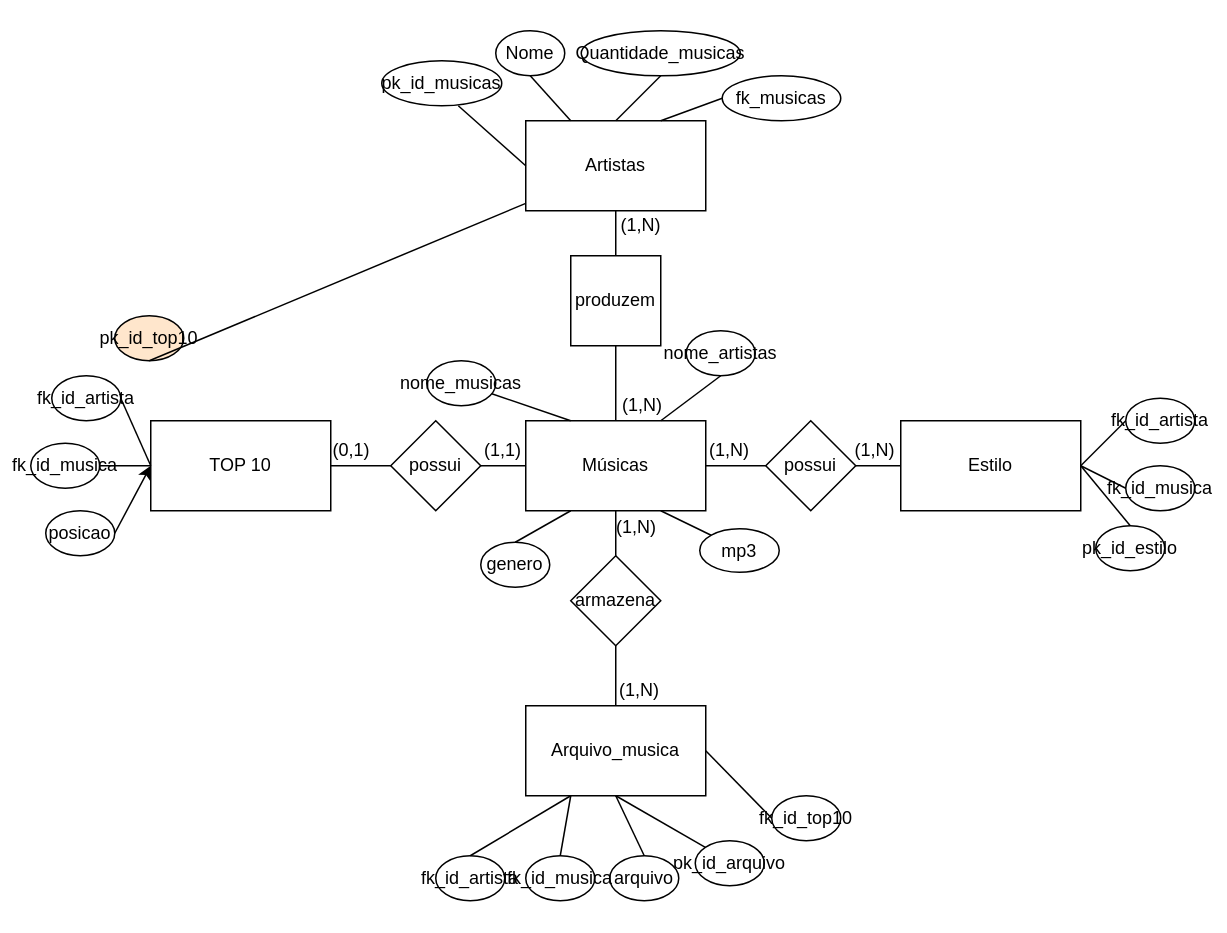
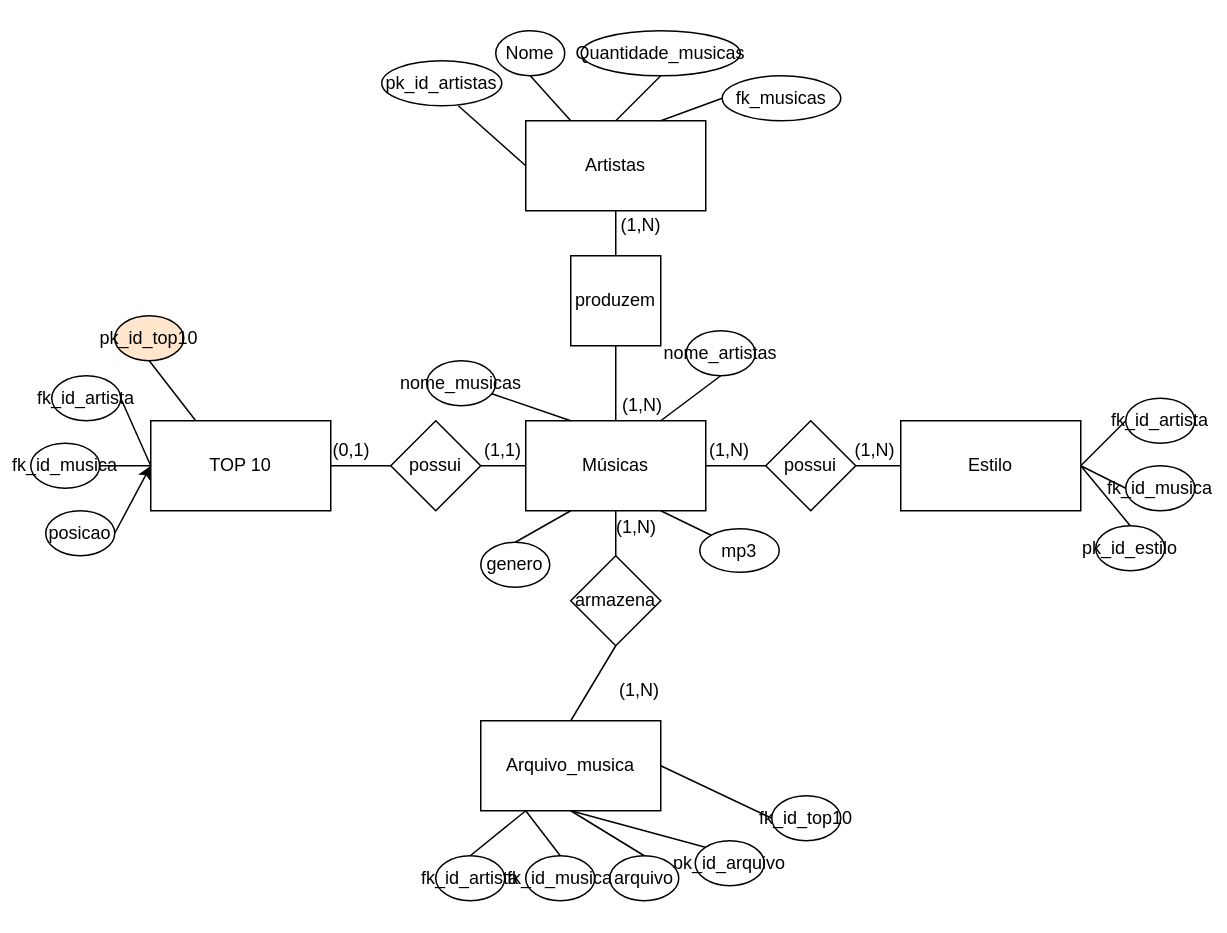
node "pk_id_musicas": label "pk_id_musicas" -> "pk_id_artistas"
edge "Artistas" -- "pk_id_top10": now "TOP 10" -- "pk_id_top10"
node "Arquivo_musica": moved (616, 751) -> (571, 766)
